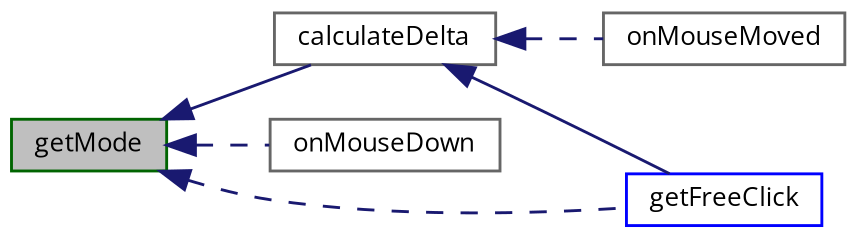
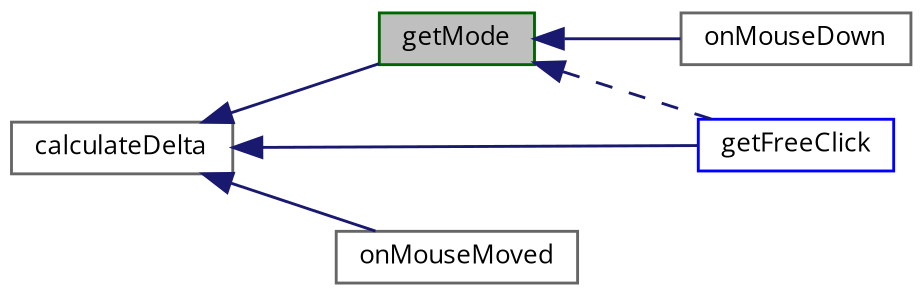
edge "onMouseMoved" -> "calculateDelta": style dashed -> solid
edge "calculateDelta" -> "getMode": reversed
edge "onMouseDown" -> "getMode": style dashed -> solid
